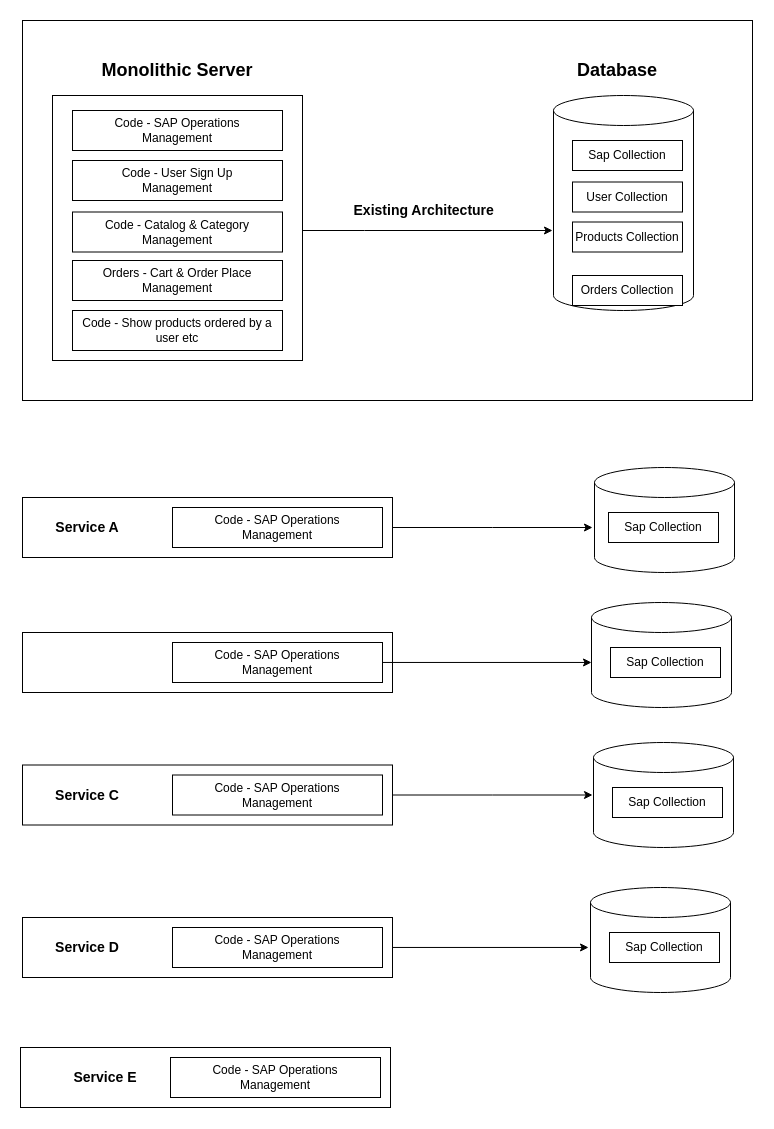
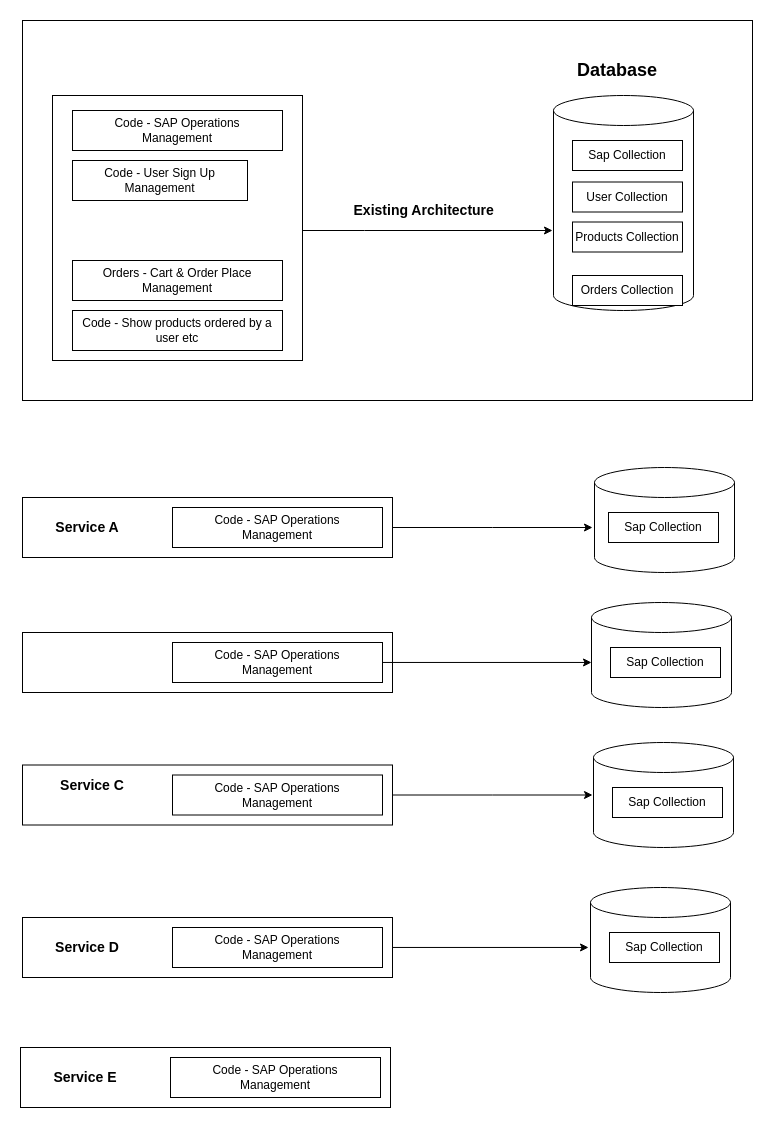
node "Monolithic Server": removed
node "Code - User Sign Up Management": size 210x40 -> 175x40
node "Code - Catalog & Category Management": removed
node "Service C": moved (88, 795) -> (93, 785)
node "Service E": moved (106, 1078) -> (86, 1078)
